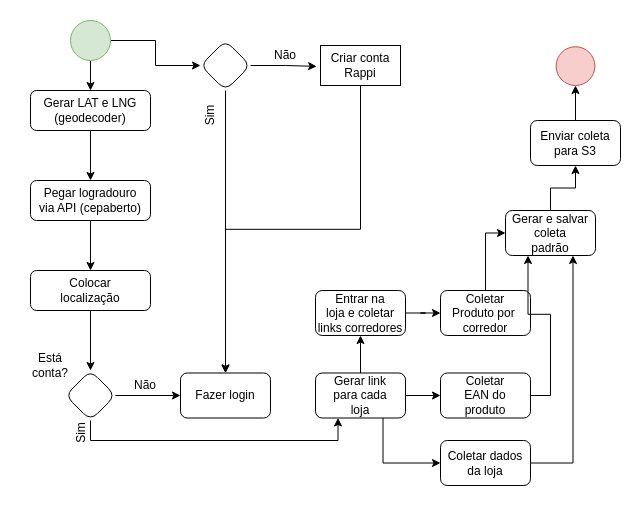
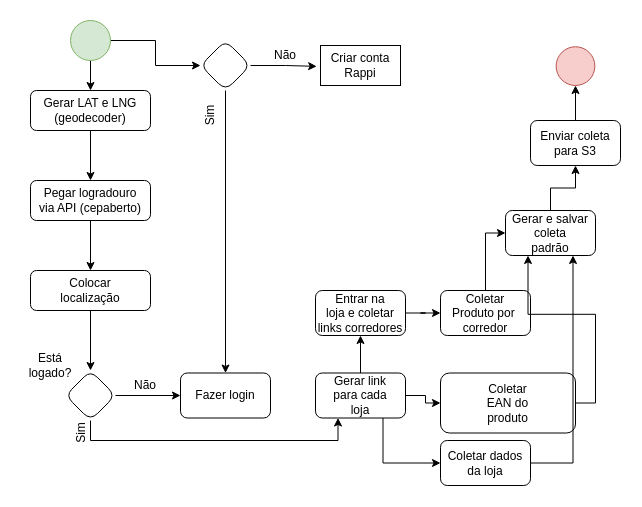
edge "Criar conta Rappi" -> "Fazer login": removed
node "Está conta?": label "Está conta?" -> "Está logado?"
node "Coletar EAN do produto": size 90x45 -> 135x60
